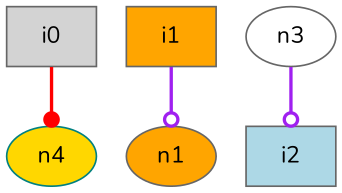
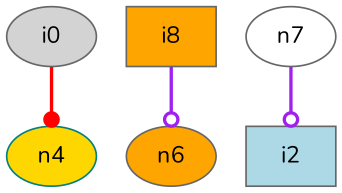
node "i0": shape box -> ellipse
node "i1": label "i1" -> "i8"
node "n3": label "n3" -> "n7"
node "n1": label "n1" -> "n6"
